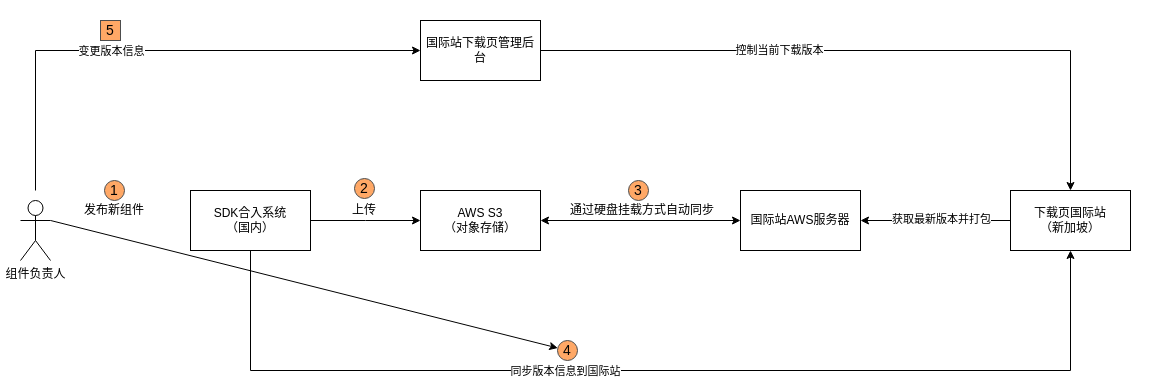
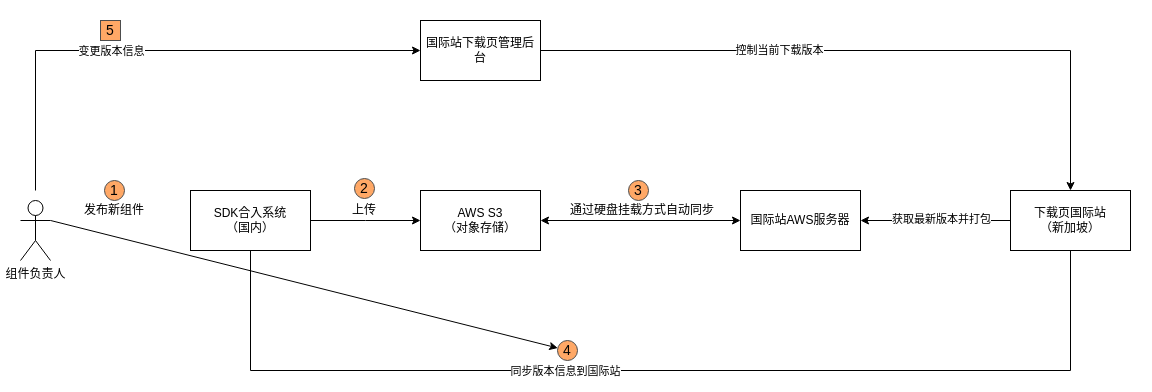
edge "SDK合入系统 （国内）" -> "下载页国际站 （新加坡）": arrowhead classic -> none
